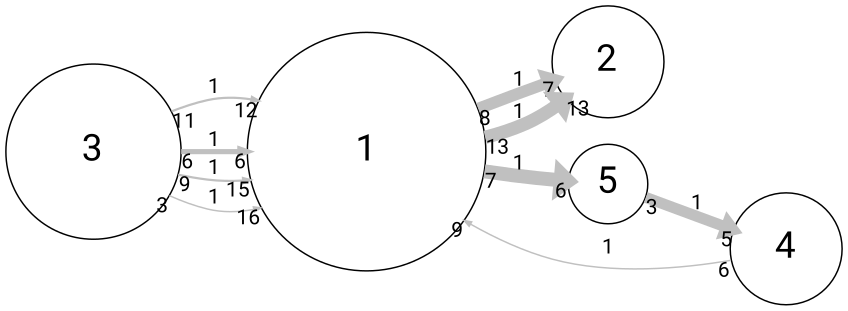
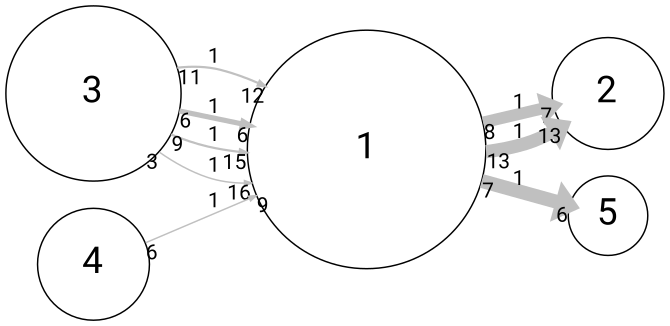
edge "5" -> "4": removed, label "1"
